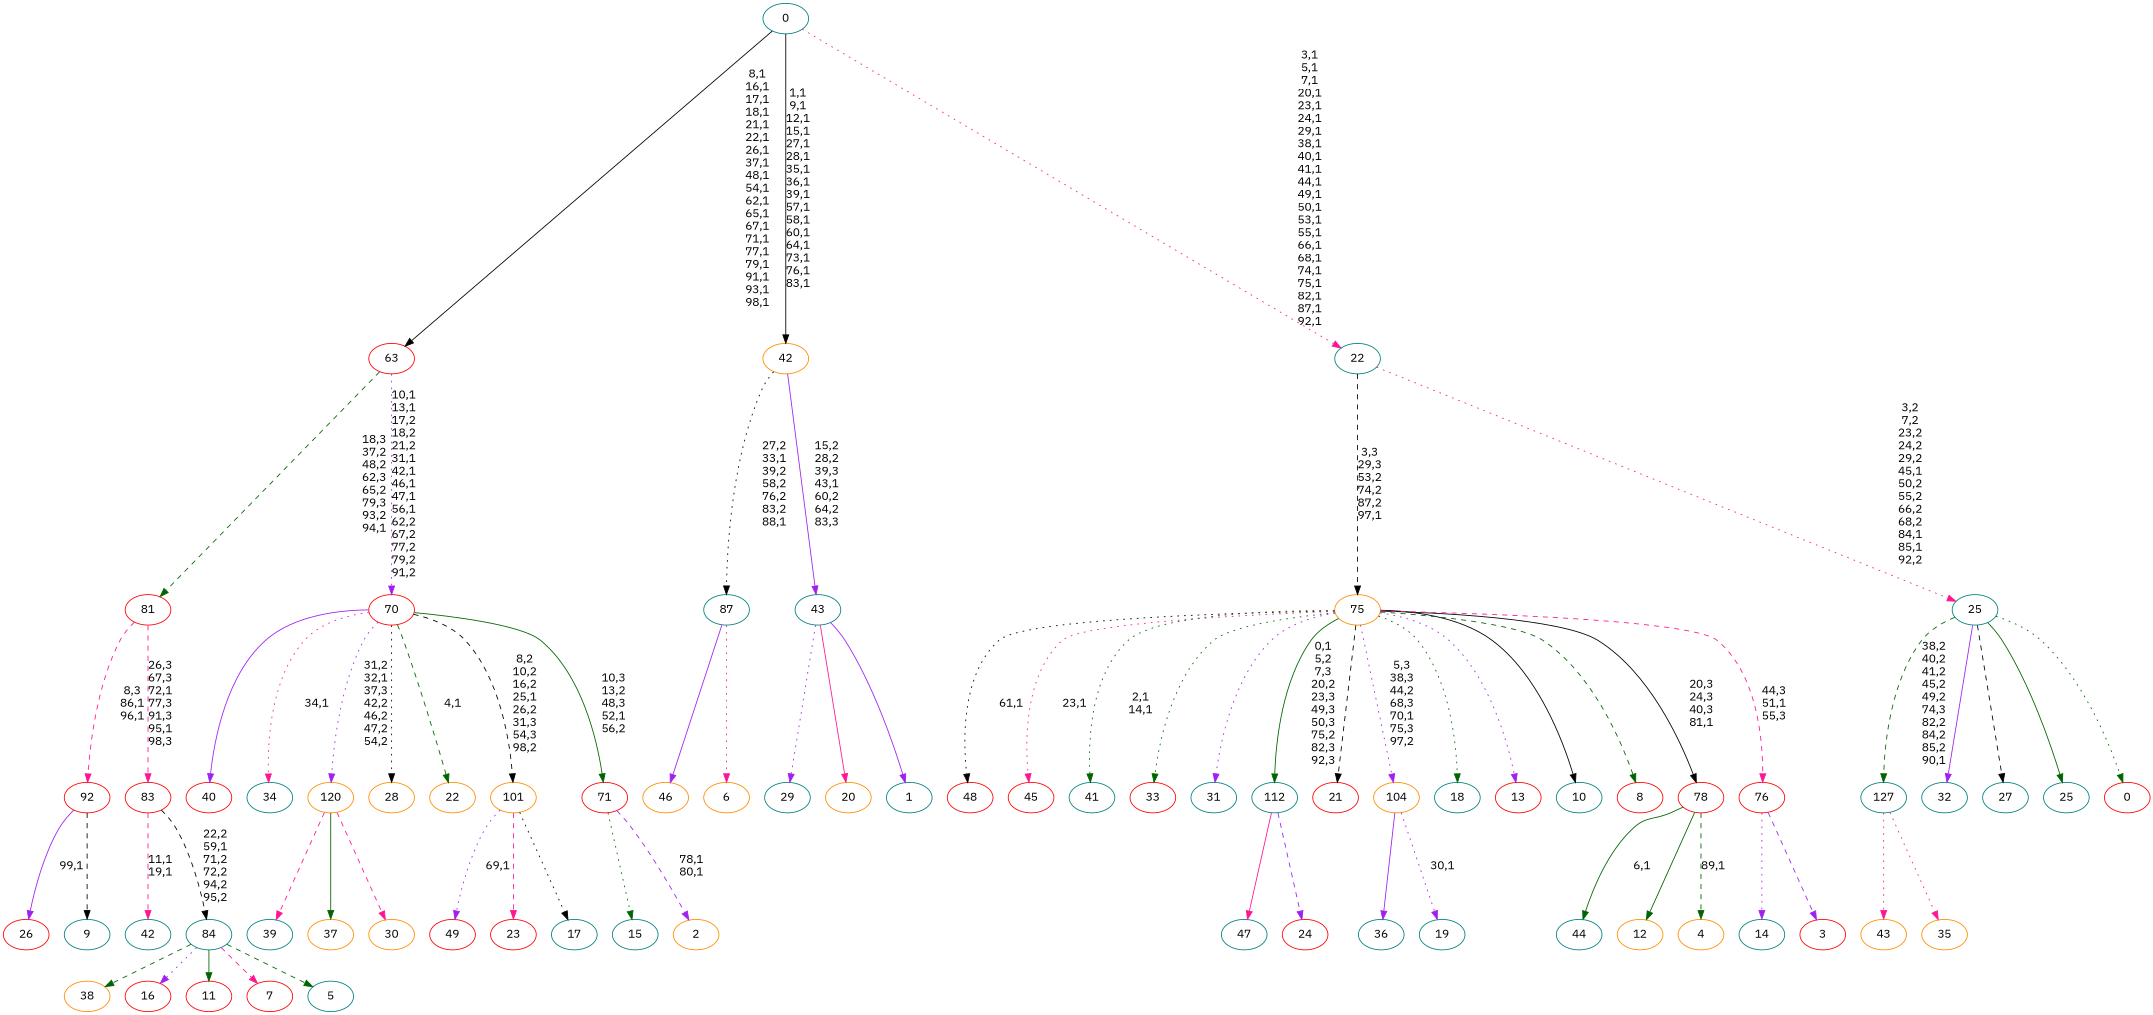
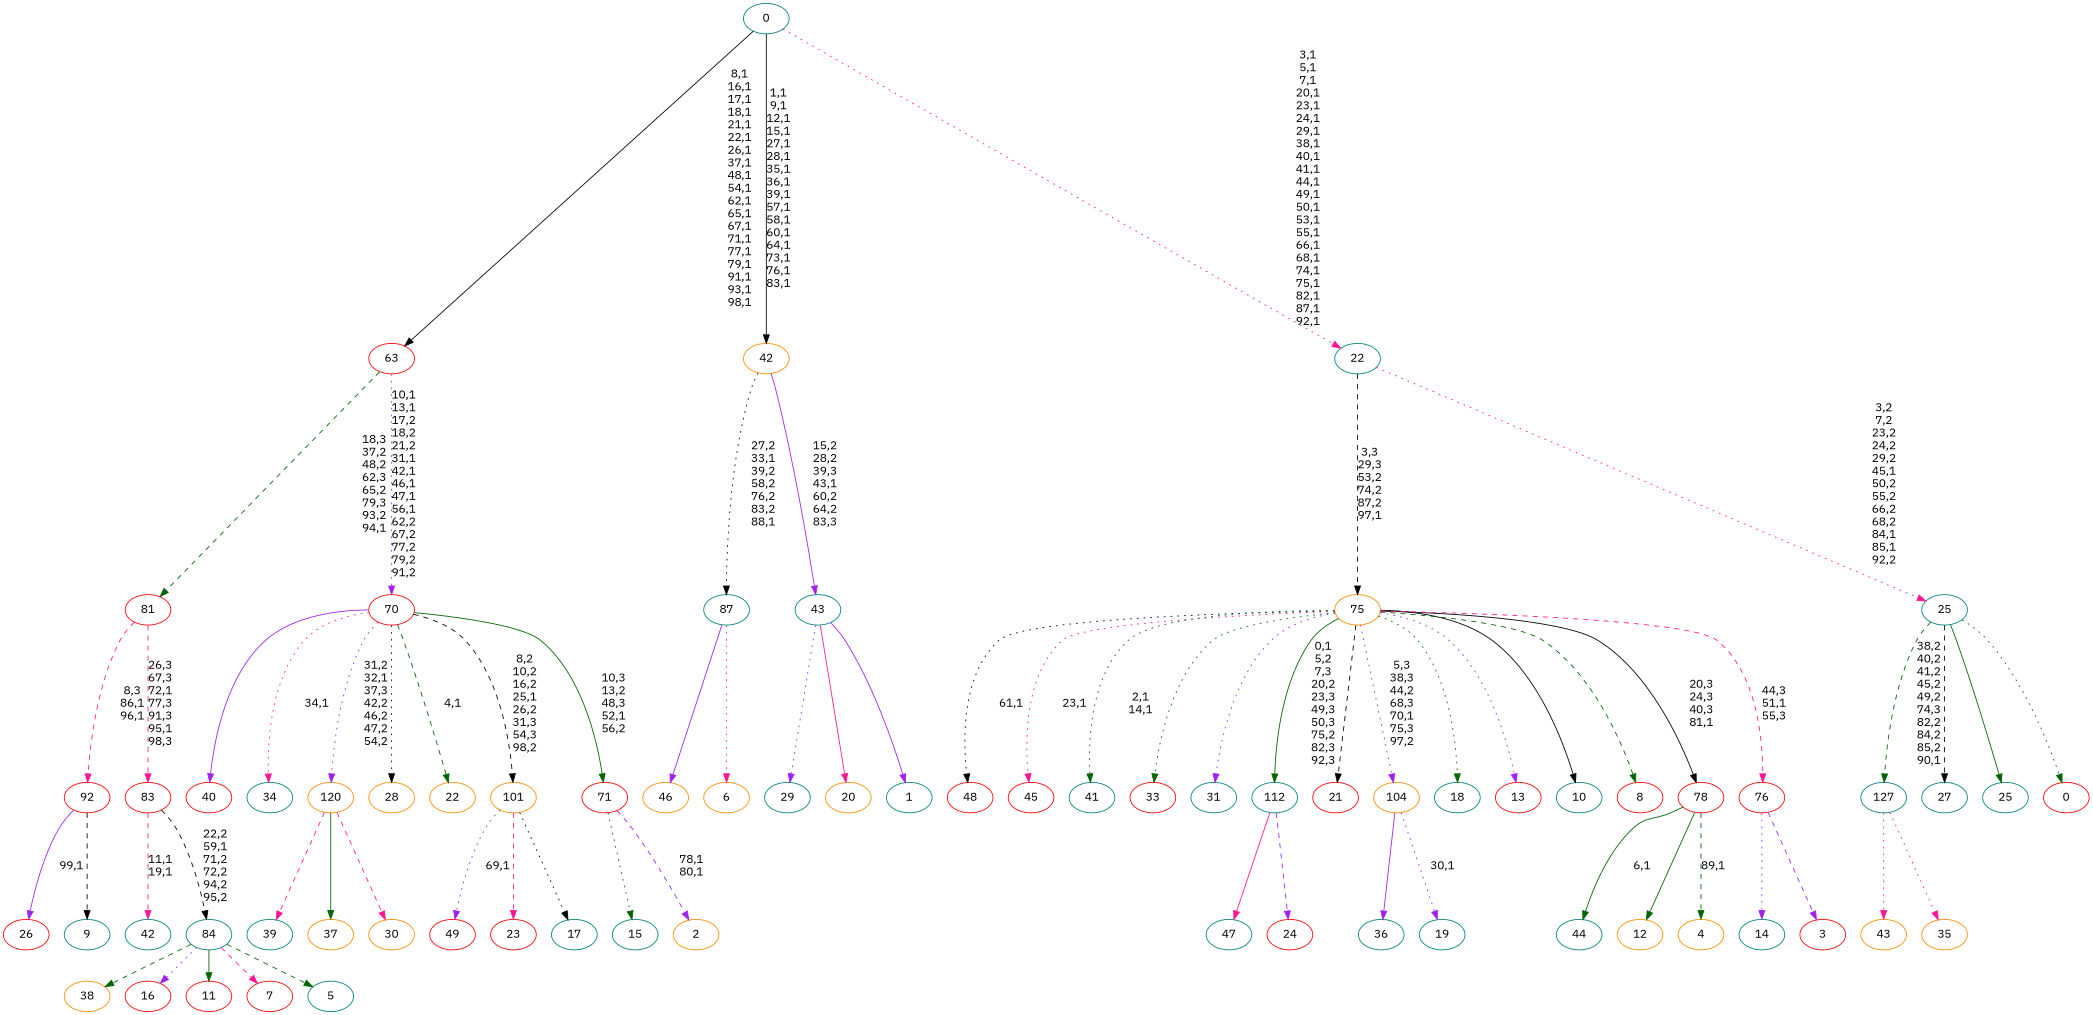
node "32": removed
